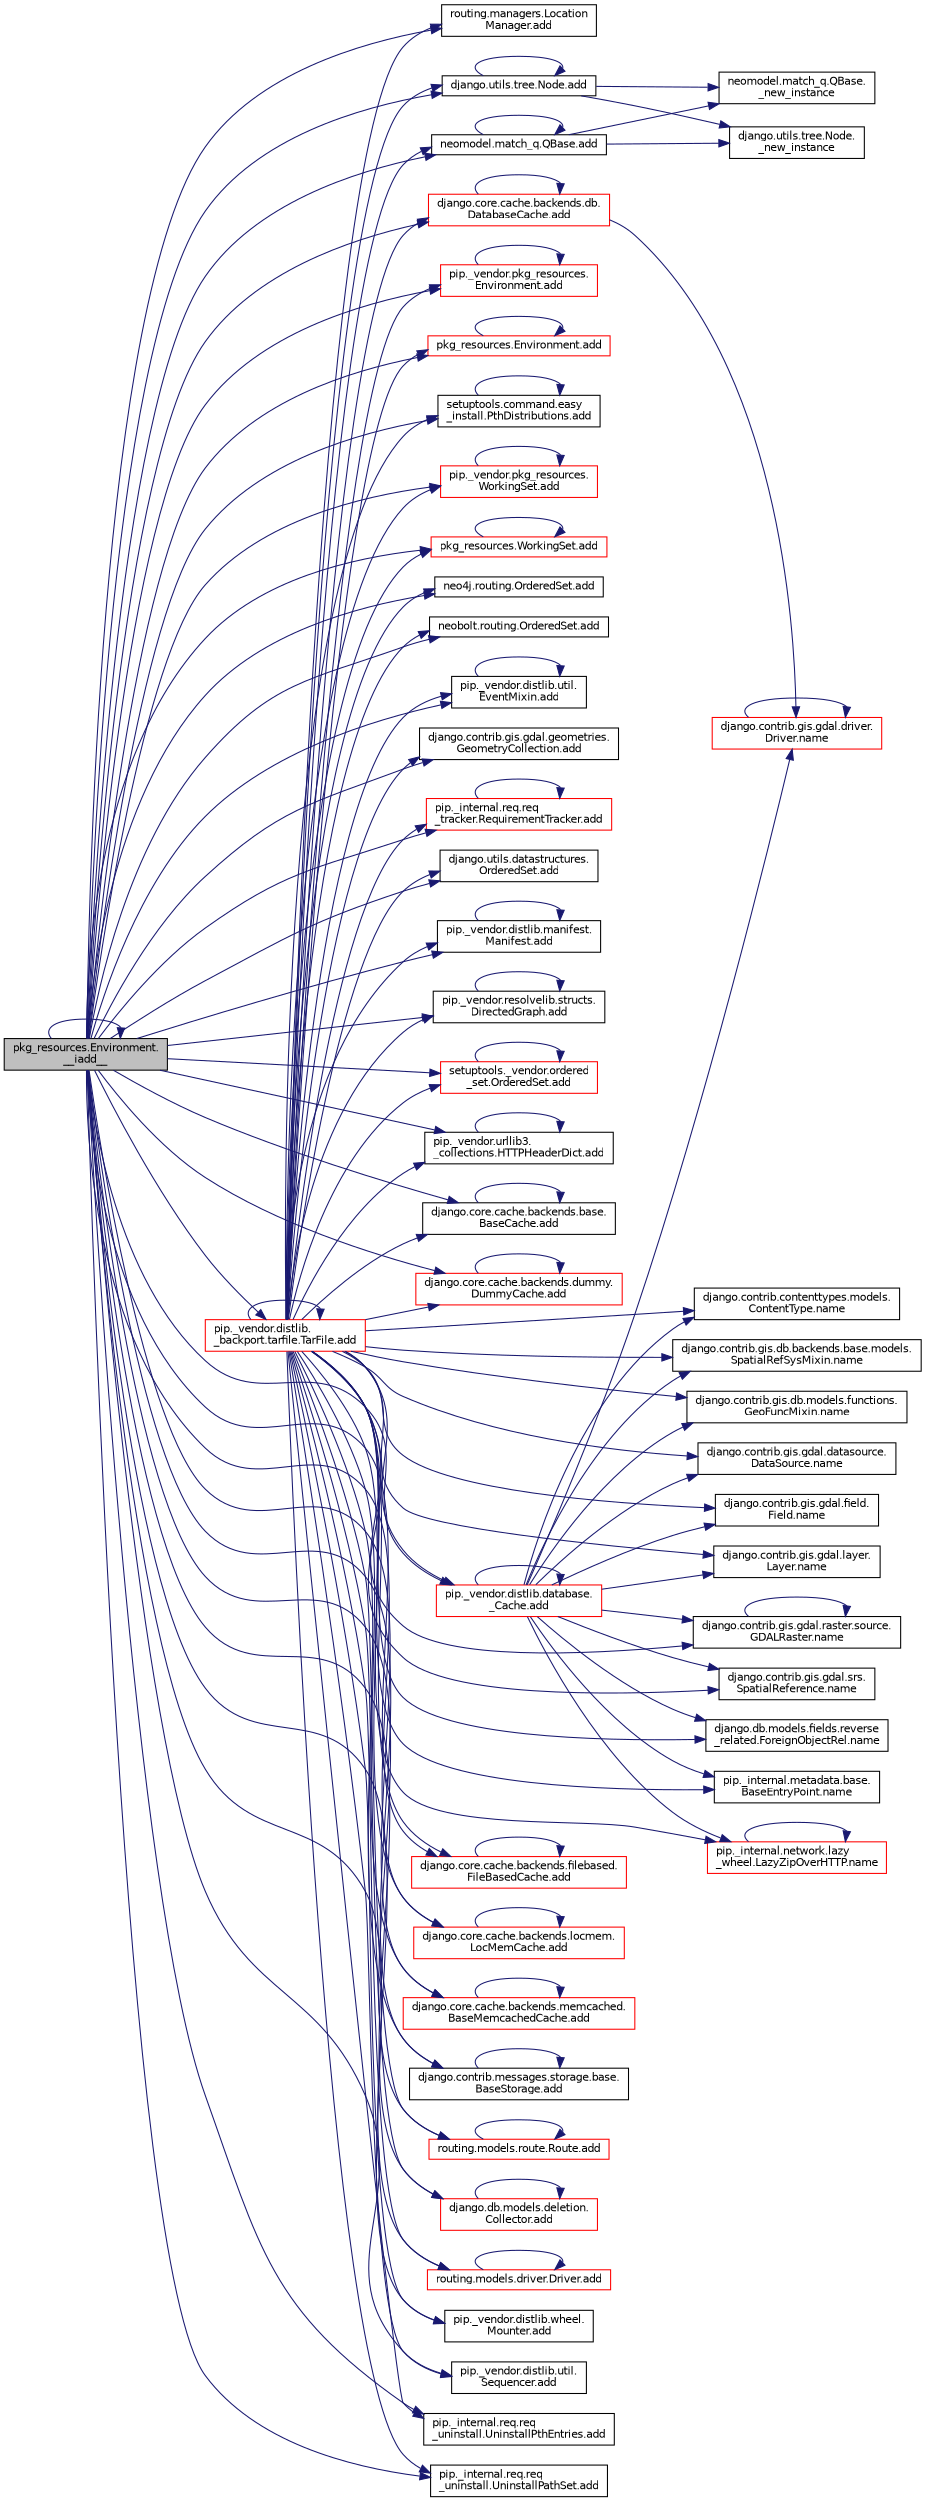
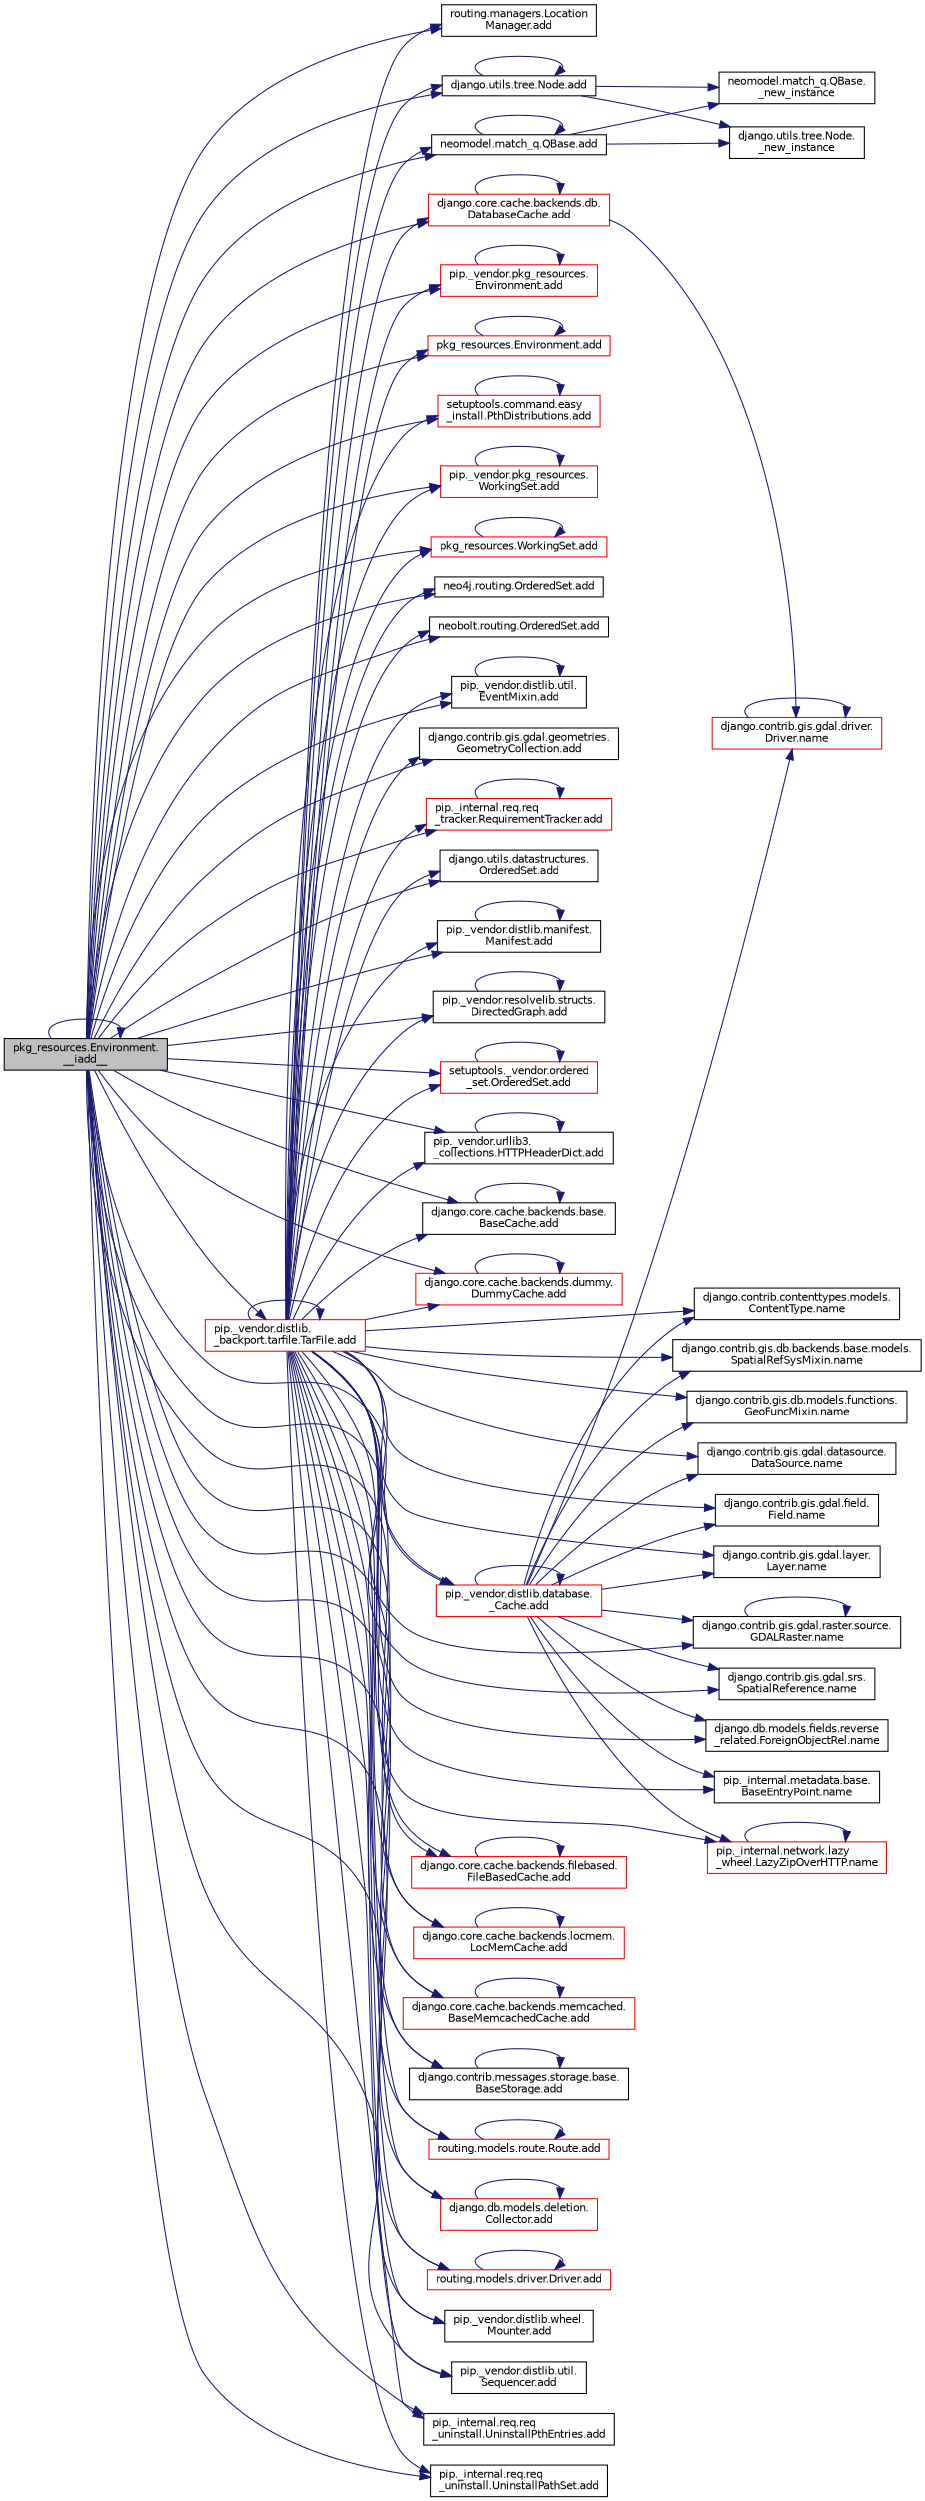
node "setuptools.command.easy _install.PthDistributions.add": color black -> red
